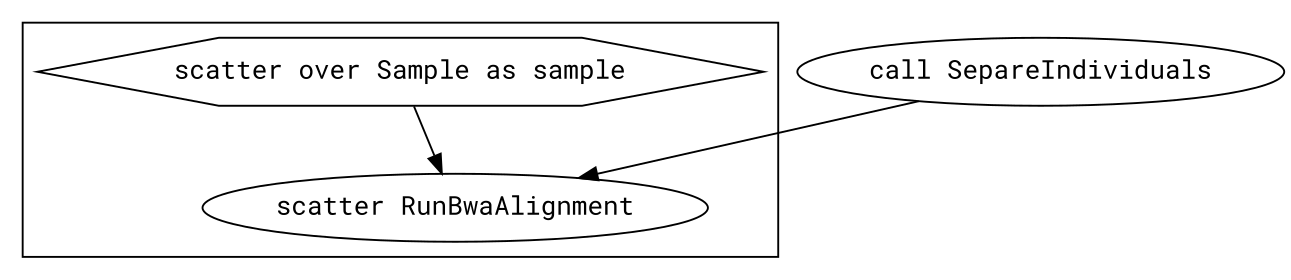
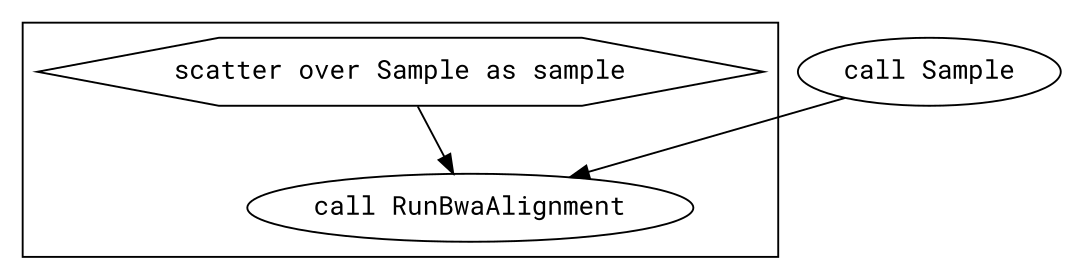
node "call SepareIndividuals": label "call SepareIndividuals" -> "call Sample"
node "scatter RunBwaAlignment": label "scatter RunBwaAlignment" -> "call RunBwaAlignment"
